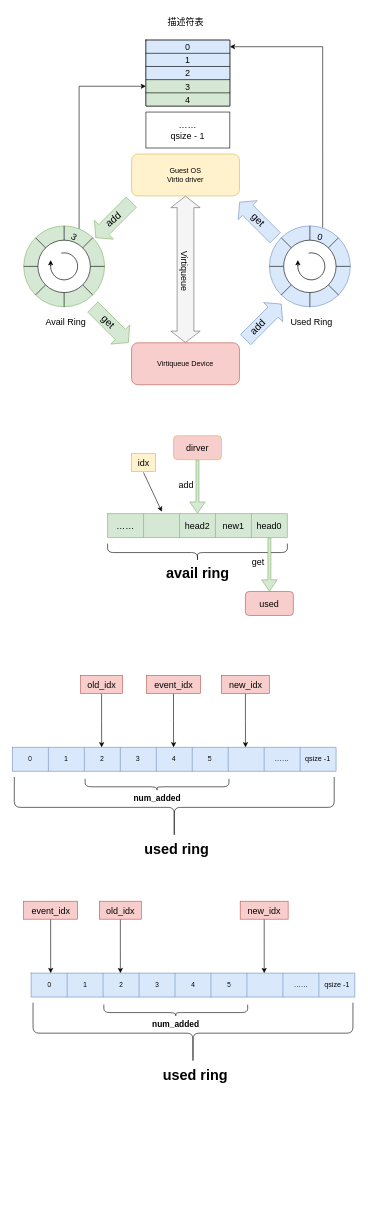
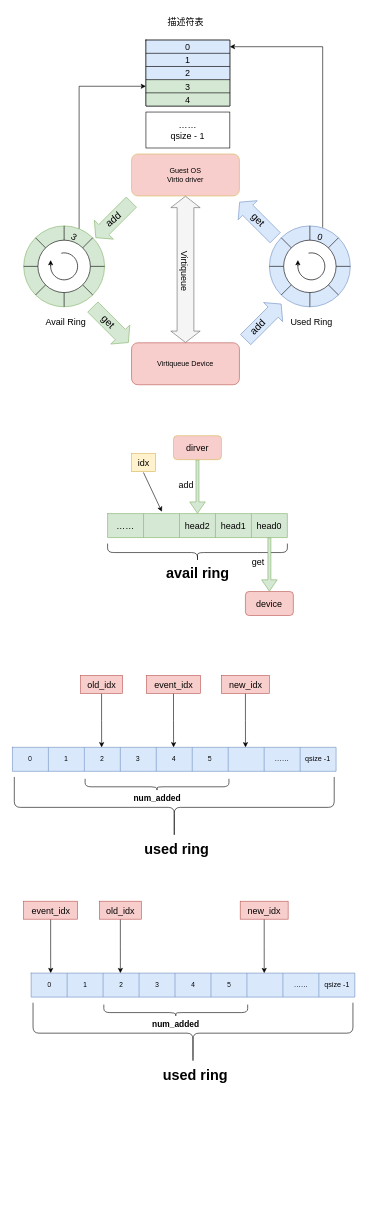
node "Guest OS Virtio driver": fillcolor #fff2cc -> #f8cecc
node "new1": label "new1" -> "head1"
node "used": label "used" -> "device"
